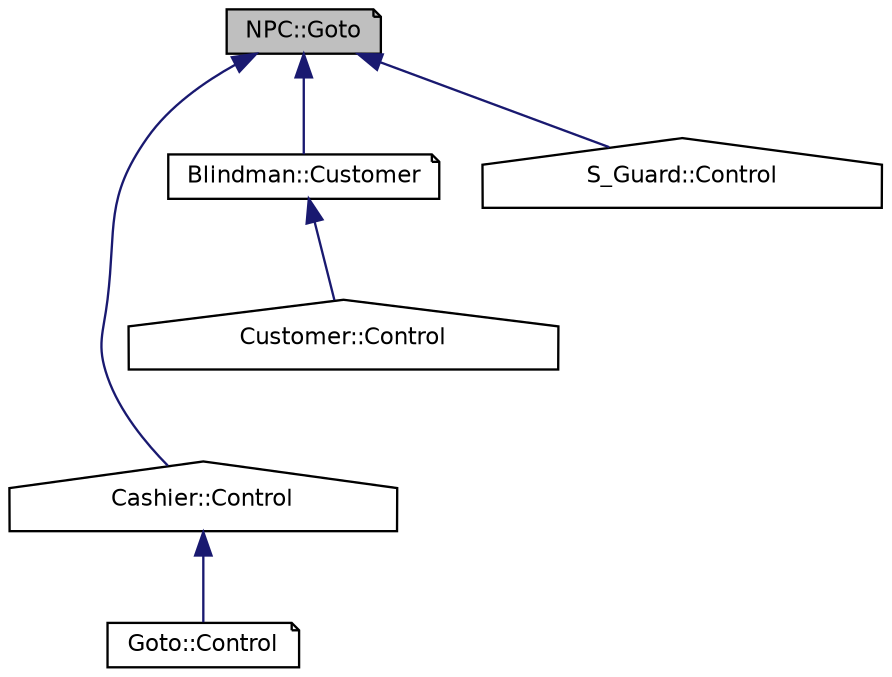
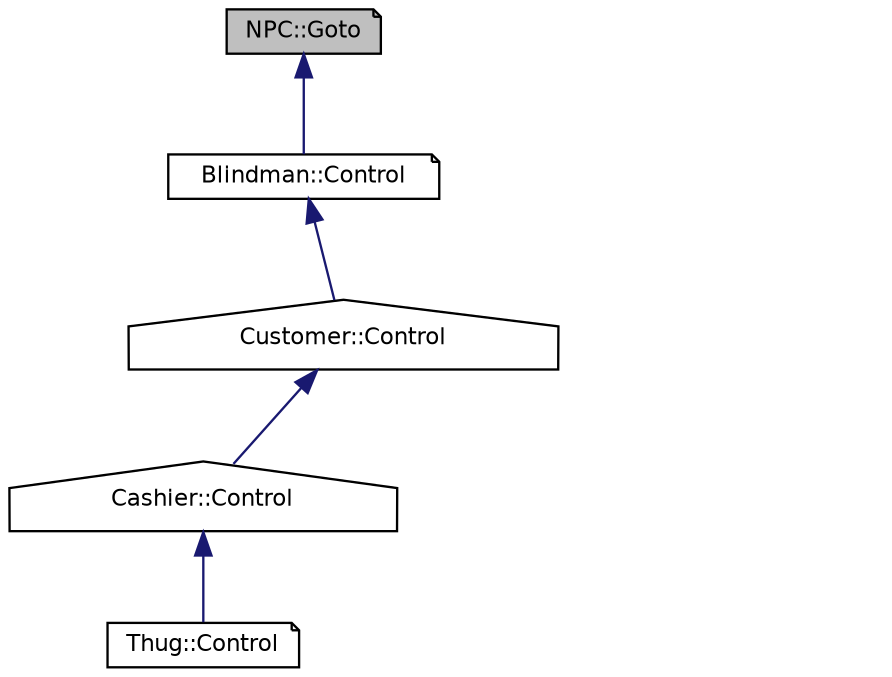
node "Blindman::Customer": label "Blindman::Customer" -> "Blindman::Control"
node "S_Guard::Control": removed
edge "Cashier::Control" -> "NPC::Goto": now "Cashier::Control" -> "Customer::Control"
node "Goto::Control": label "Goto::Control" -> "Thug::Control"
